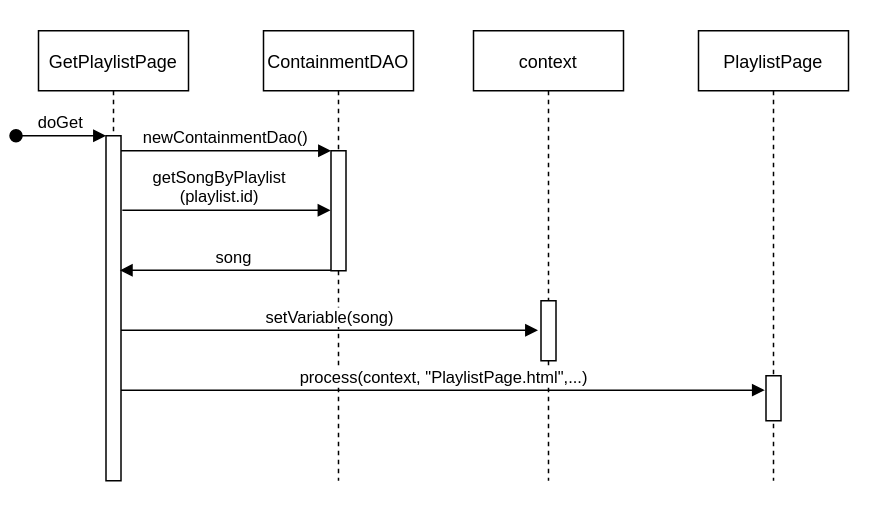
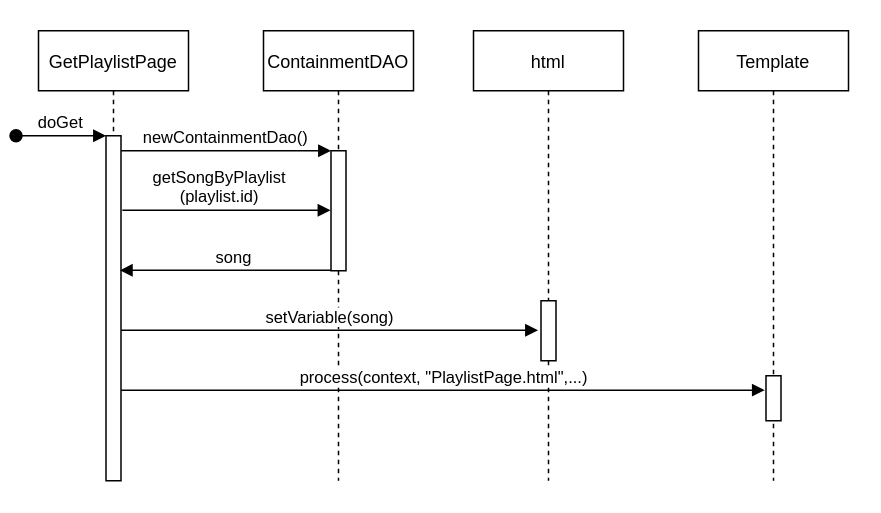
node "context": label "context" -> "html"
node "PlaylistPage": label "PlaylistPage" -> "Template"
